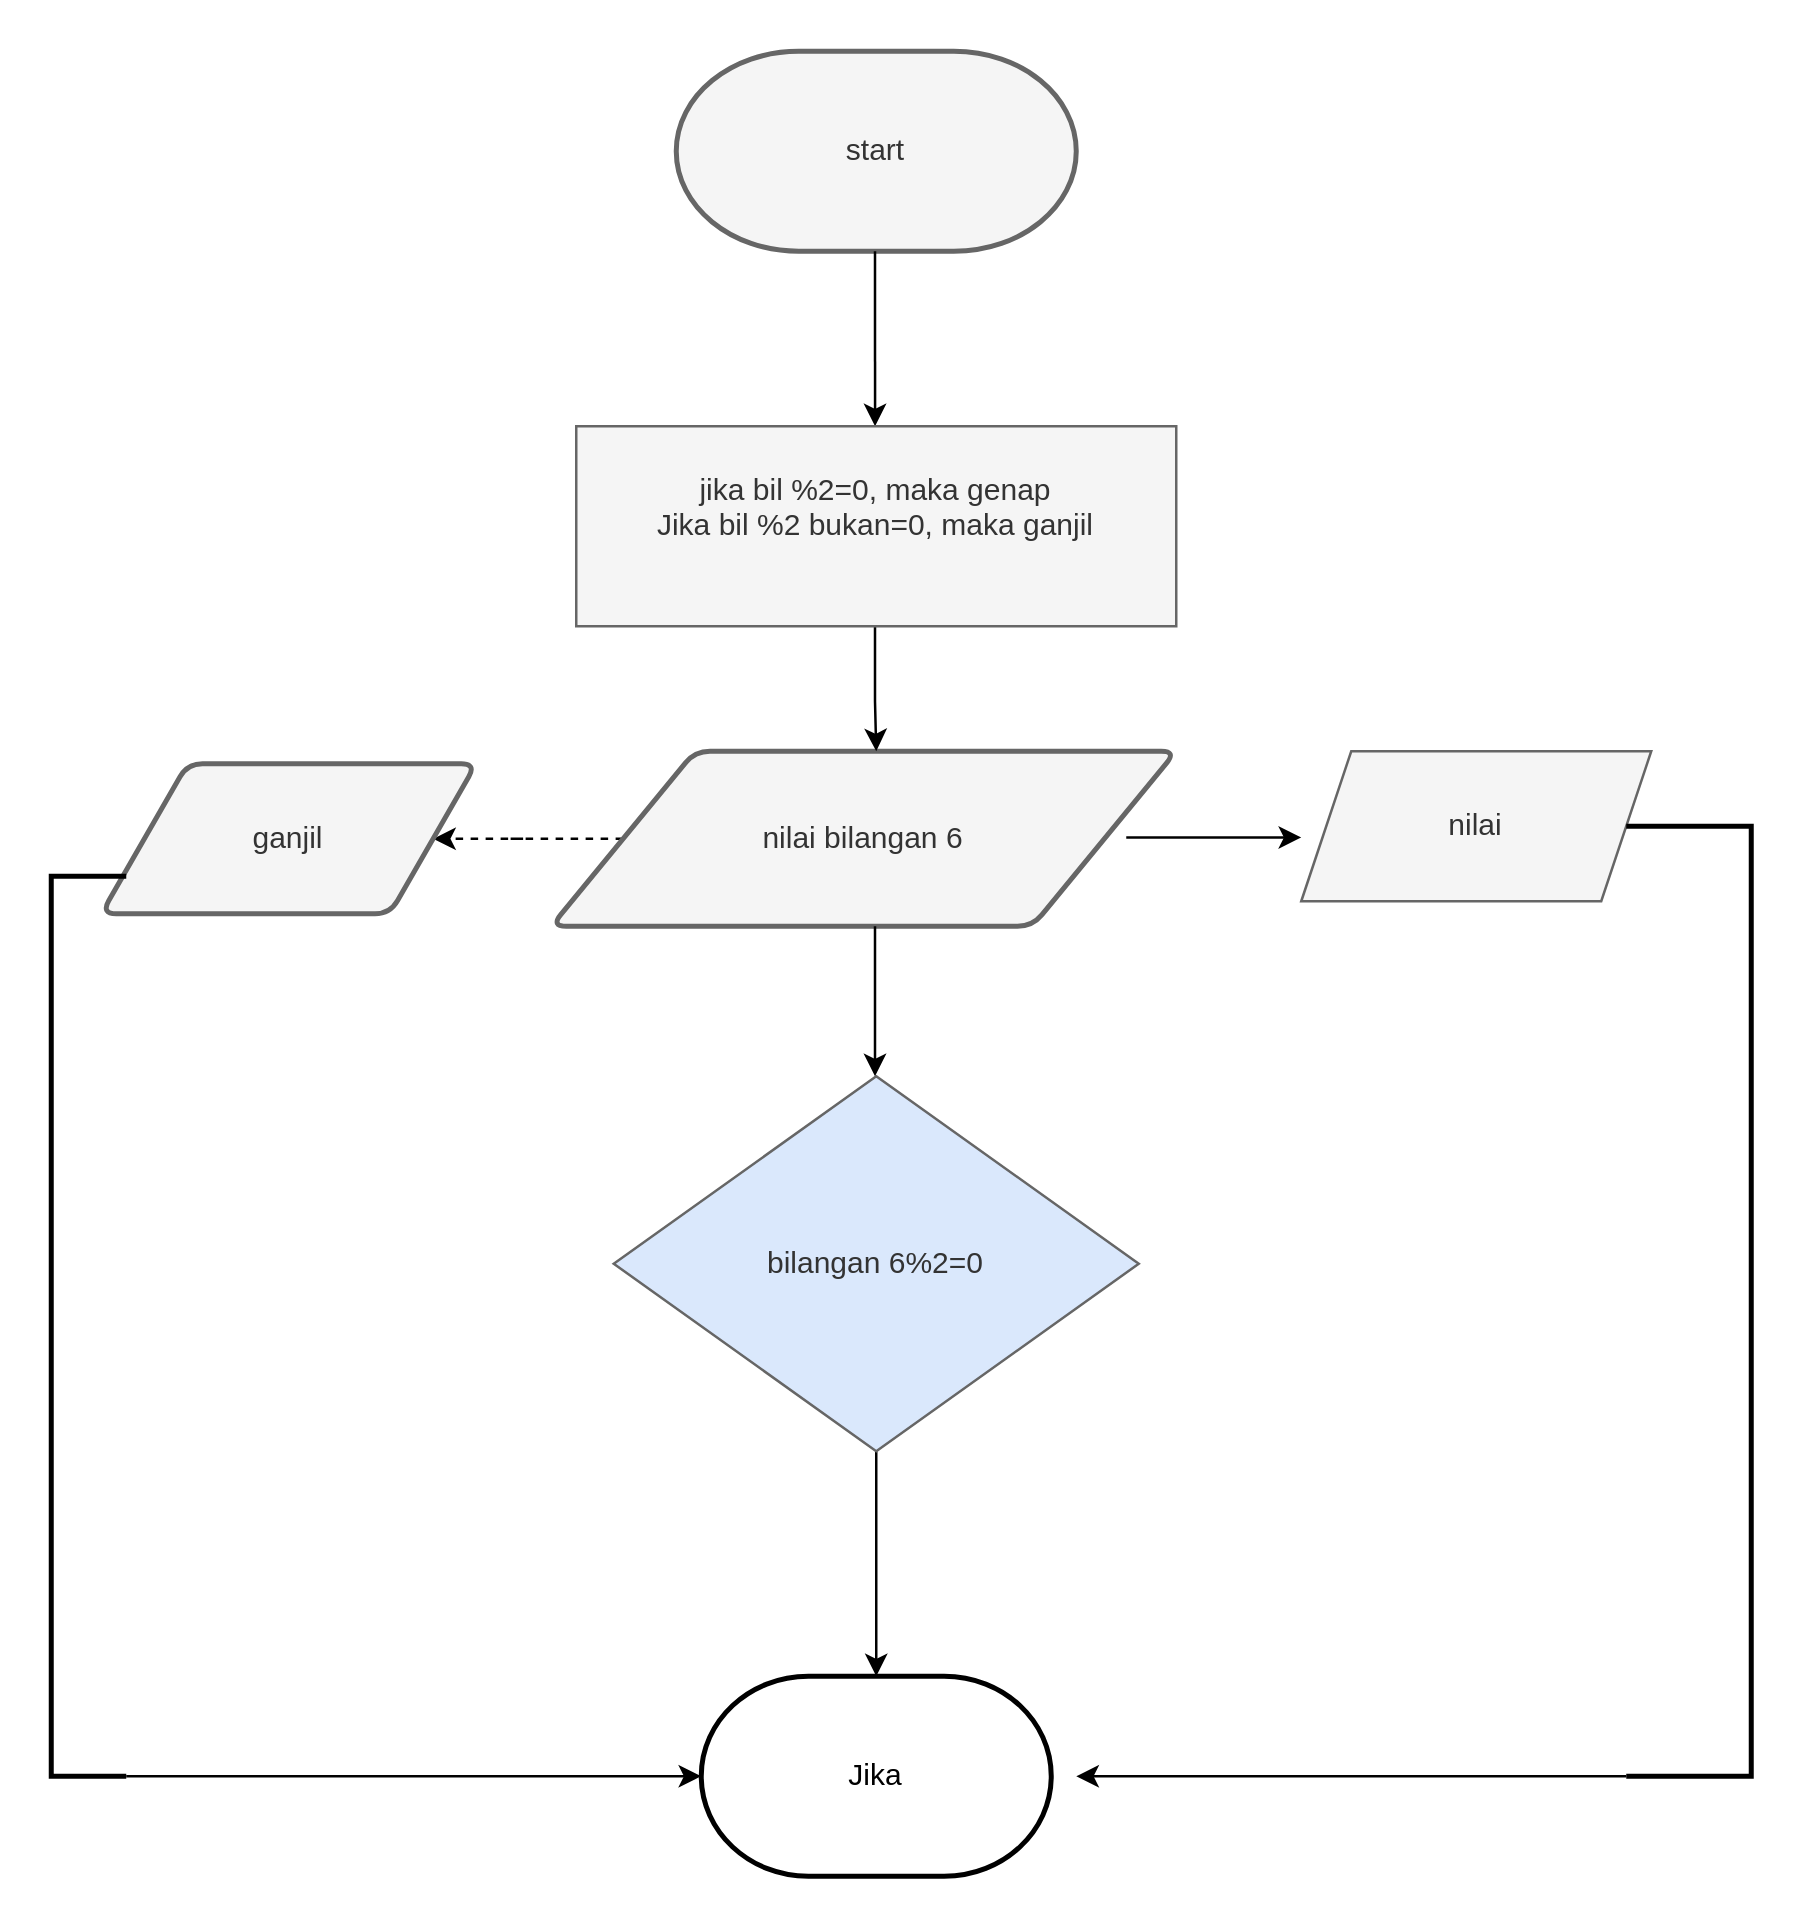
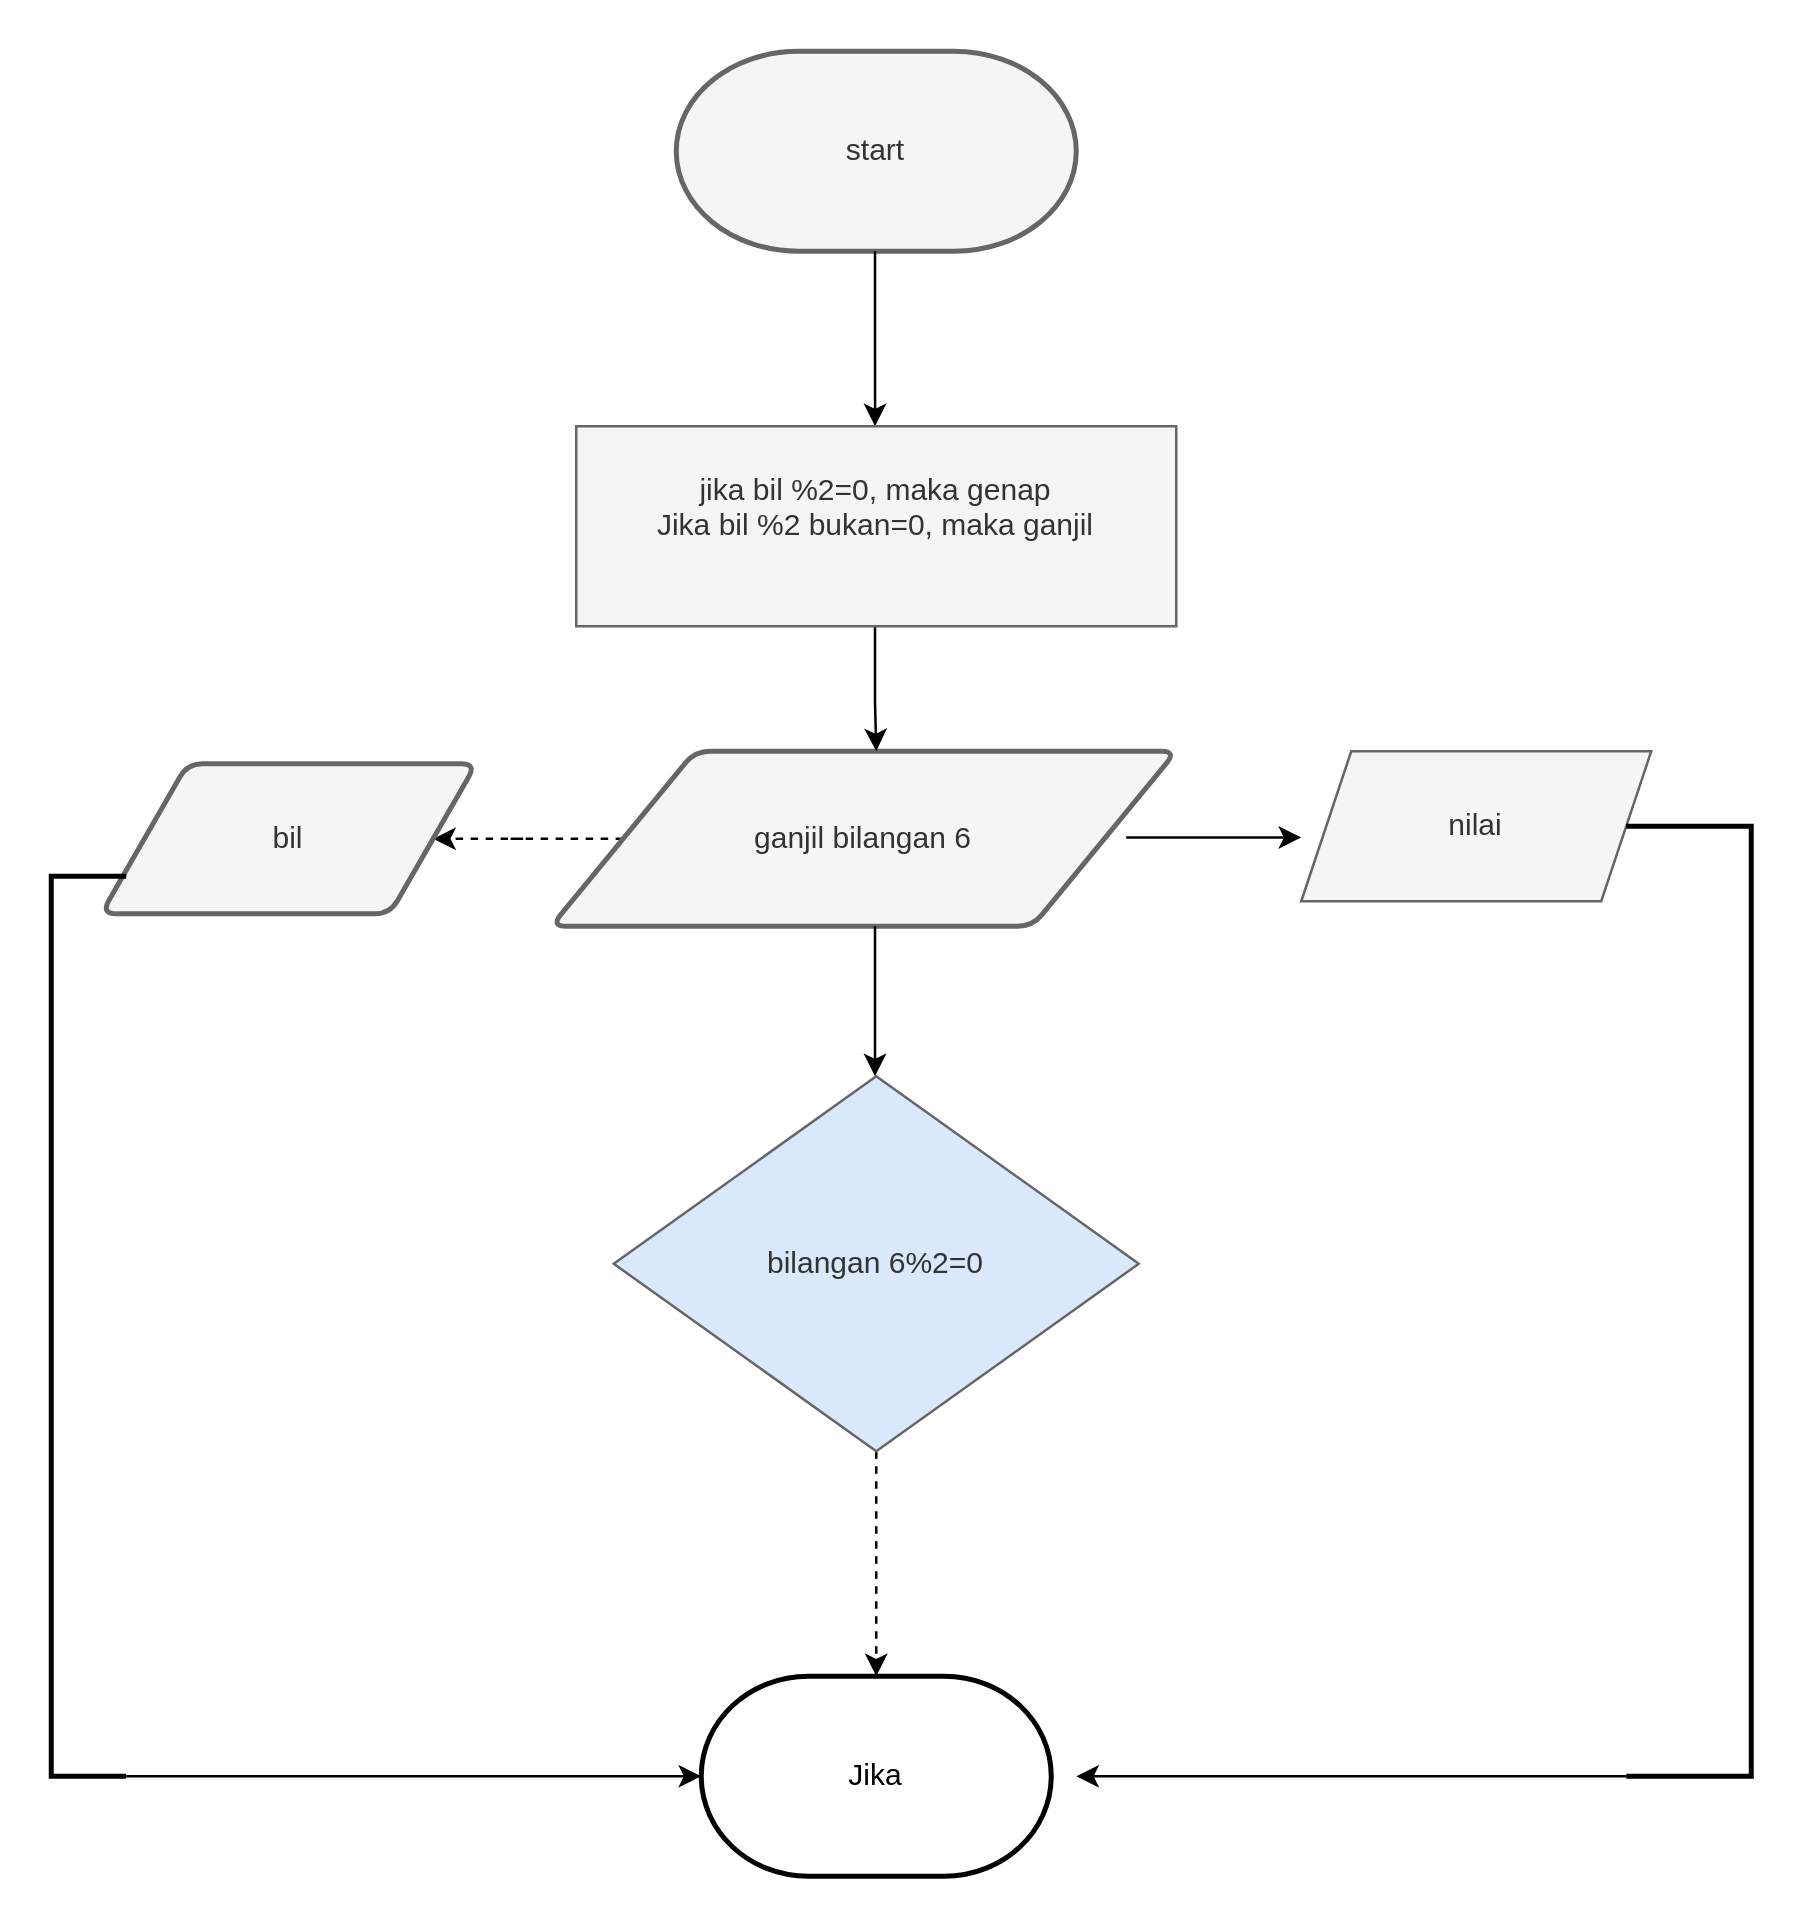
node "ganjil": label "ganjil" -> "bil"
node "nilai bilangan 6": label "nilai bilangan 6" -> "ganjil bilangan 6"
edge "bilangan 6%2=0" -> "Jika": style solid -> dashed
